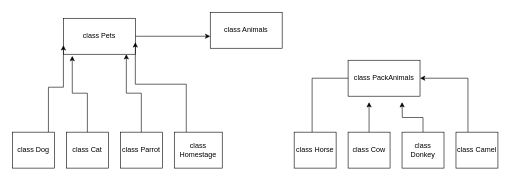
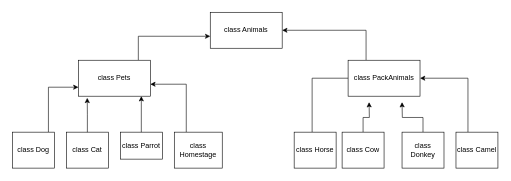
edge "class PackAnimals" -> "class Animals": added
node "class Pets": moved (99, 36) -> (114, 78)
node "class Parrot": size 42x36 -> 42x27
node "class Cow": moved (369, 150) -> (363, 150)
